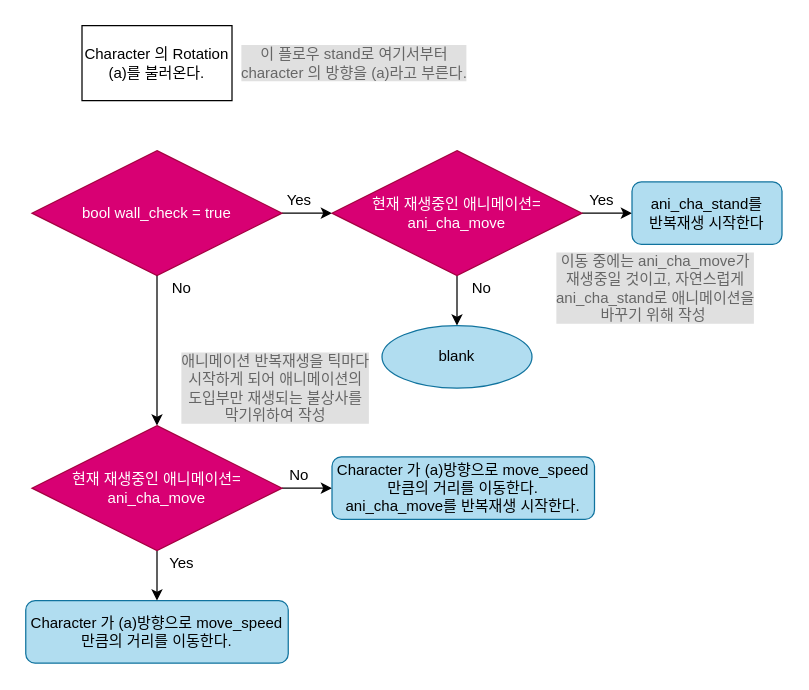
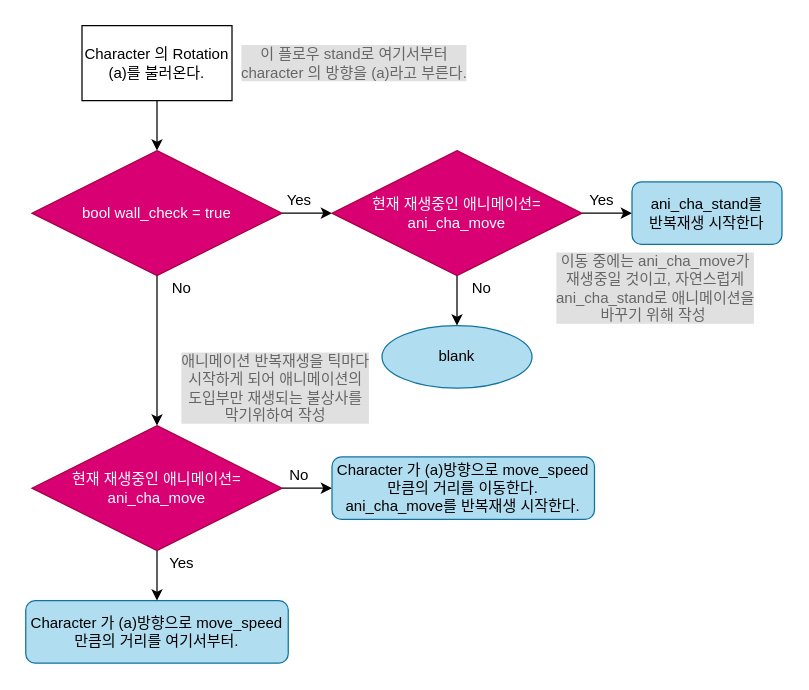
edge "Character 의 Rotation (a)를 불러온다." -> "bool wall_check = true": added
node "Character 가 (a)방향으로 move_speed만큼의 거리를 이동한다.": label "Character 가 (a)방향으로 move_speed만큼의 거리를 이동한다." -> "Character 가 (a)방향으로 move_speed만큼의 거리를 여기서부터."
